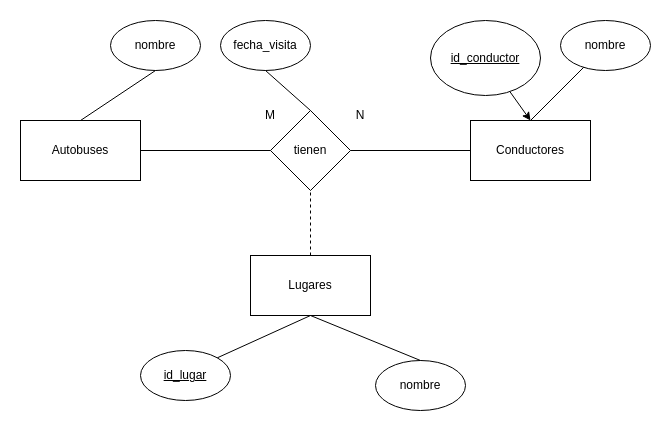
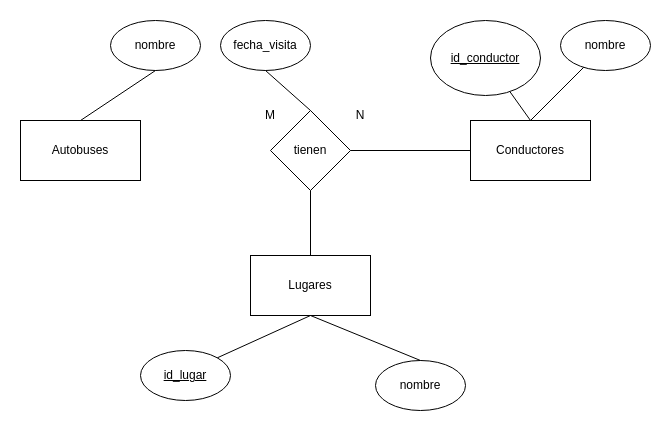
edge "id_conductor" -> "Conductores": arrowhead classic -> none
edge "Autobuses" -- "tienen": removed
edge "tienen" -- "Lugares": style dashed -> solid
